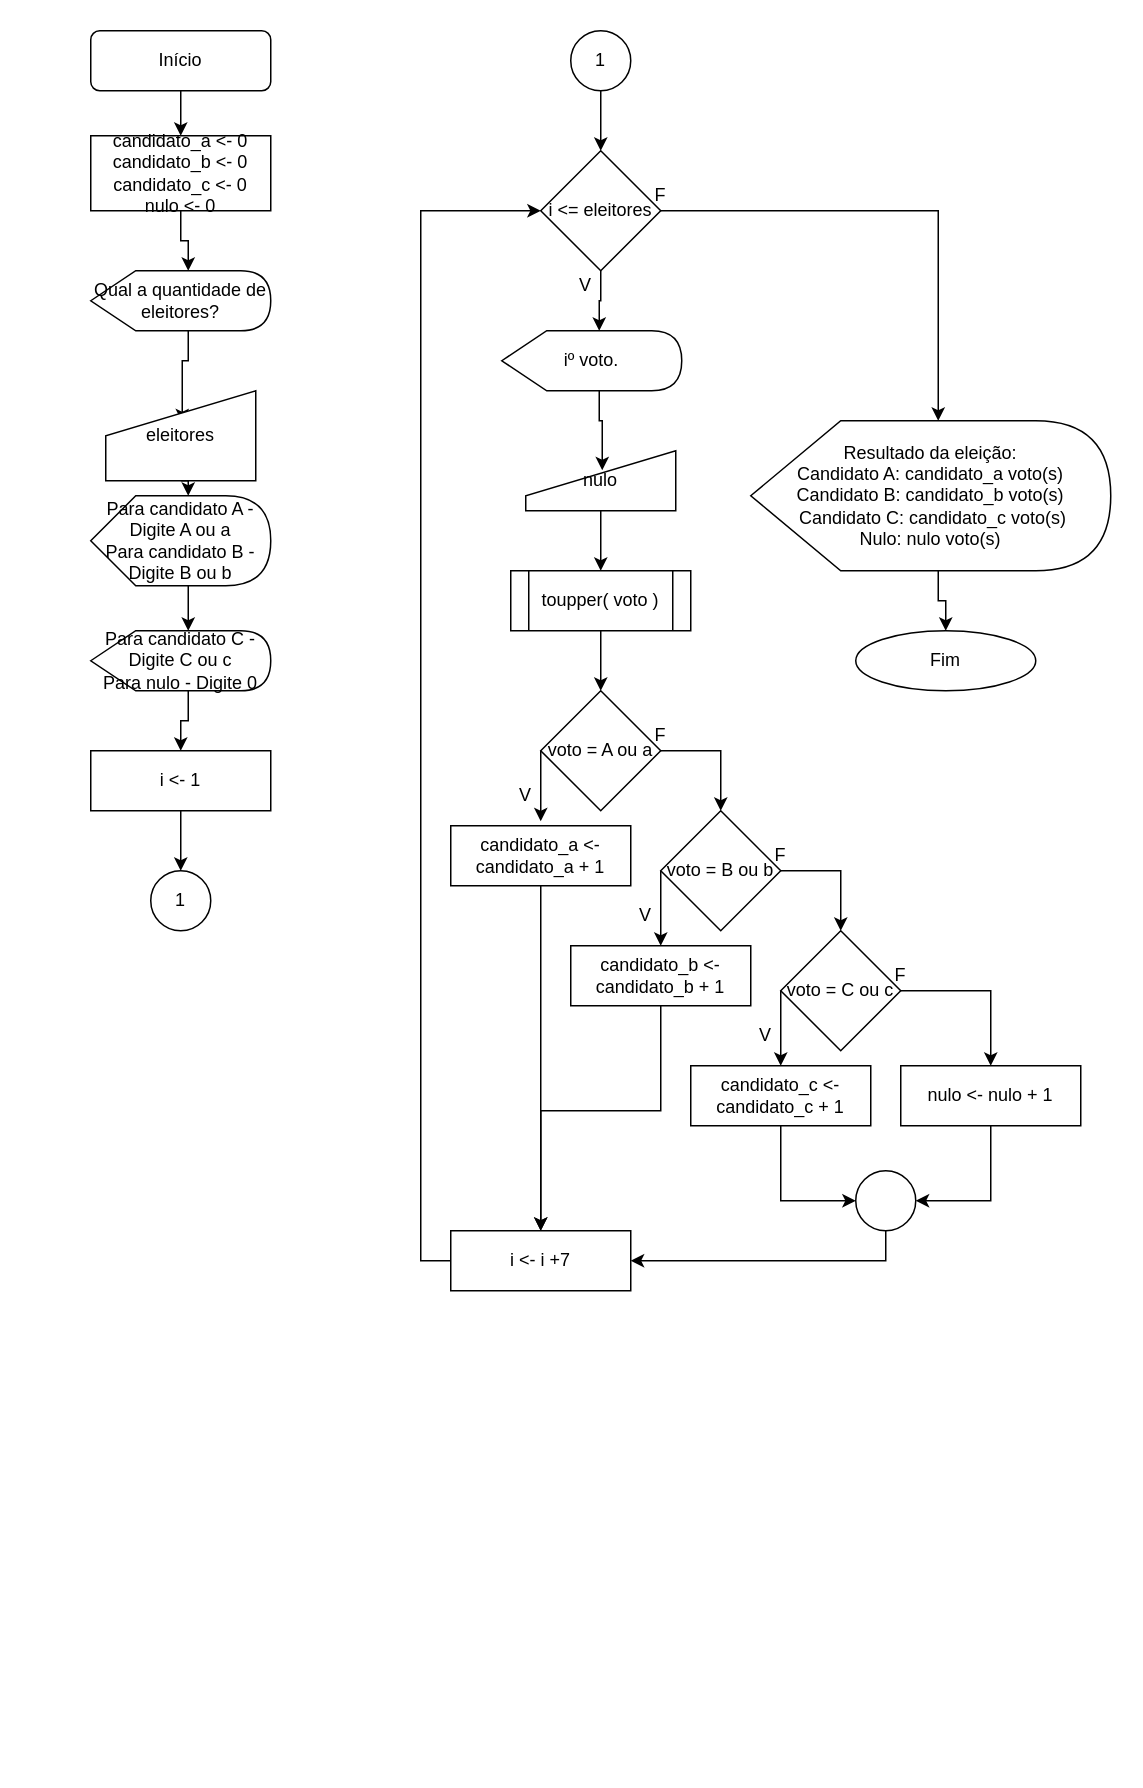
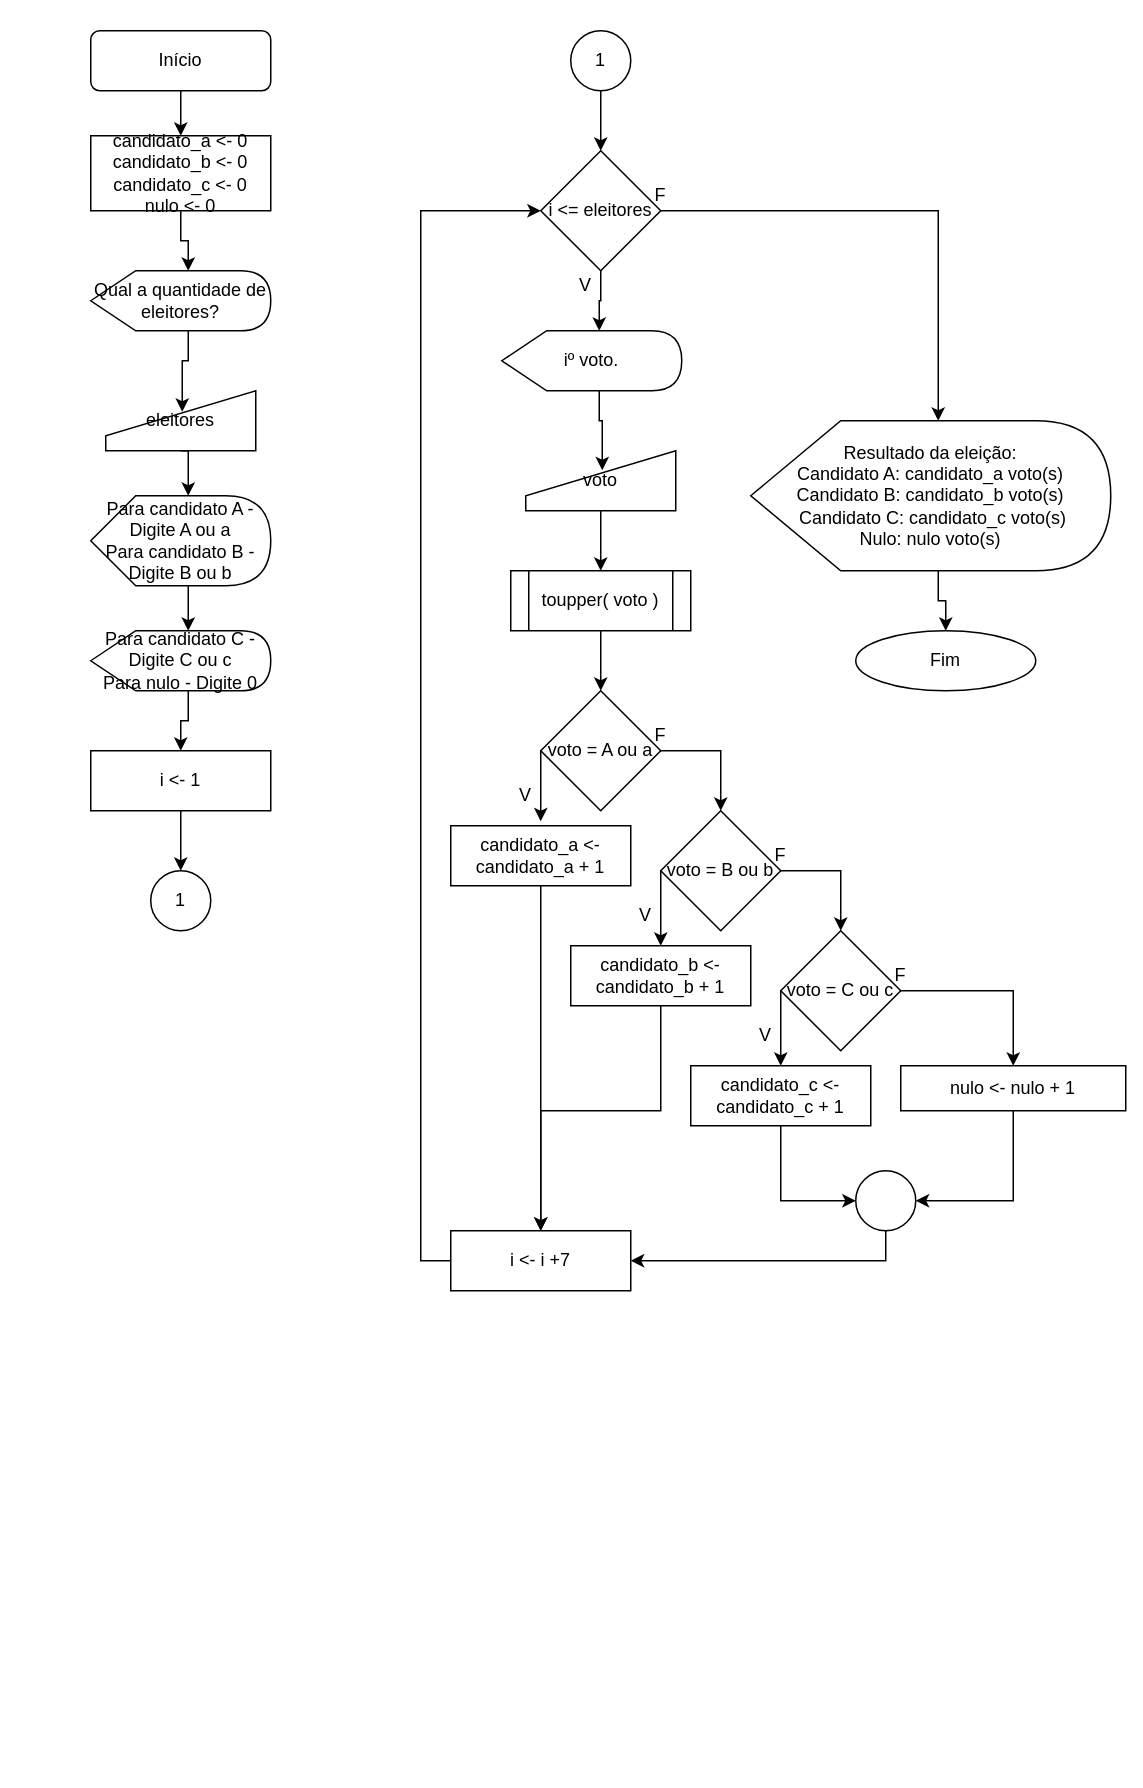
node "eleitores": size 150x90 -> 150x60
node "nulo": label "nulo" -> "voto"
node "nulo <- nulo + 1": size 180x60 -> 225x45
